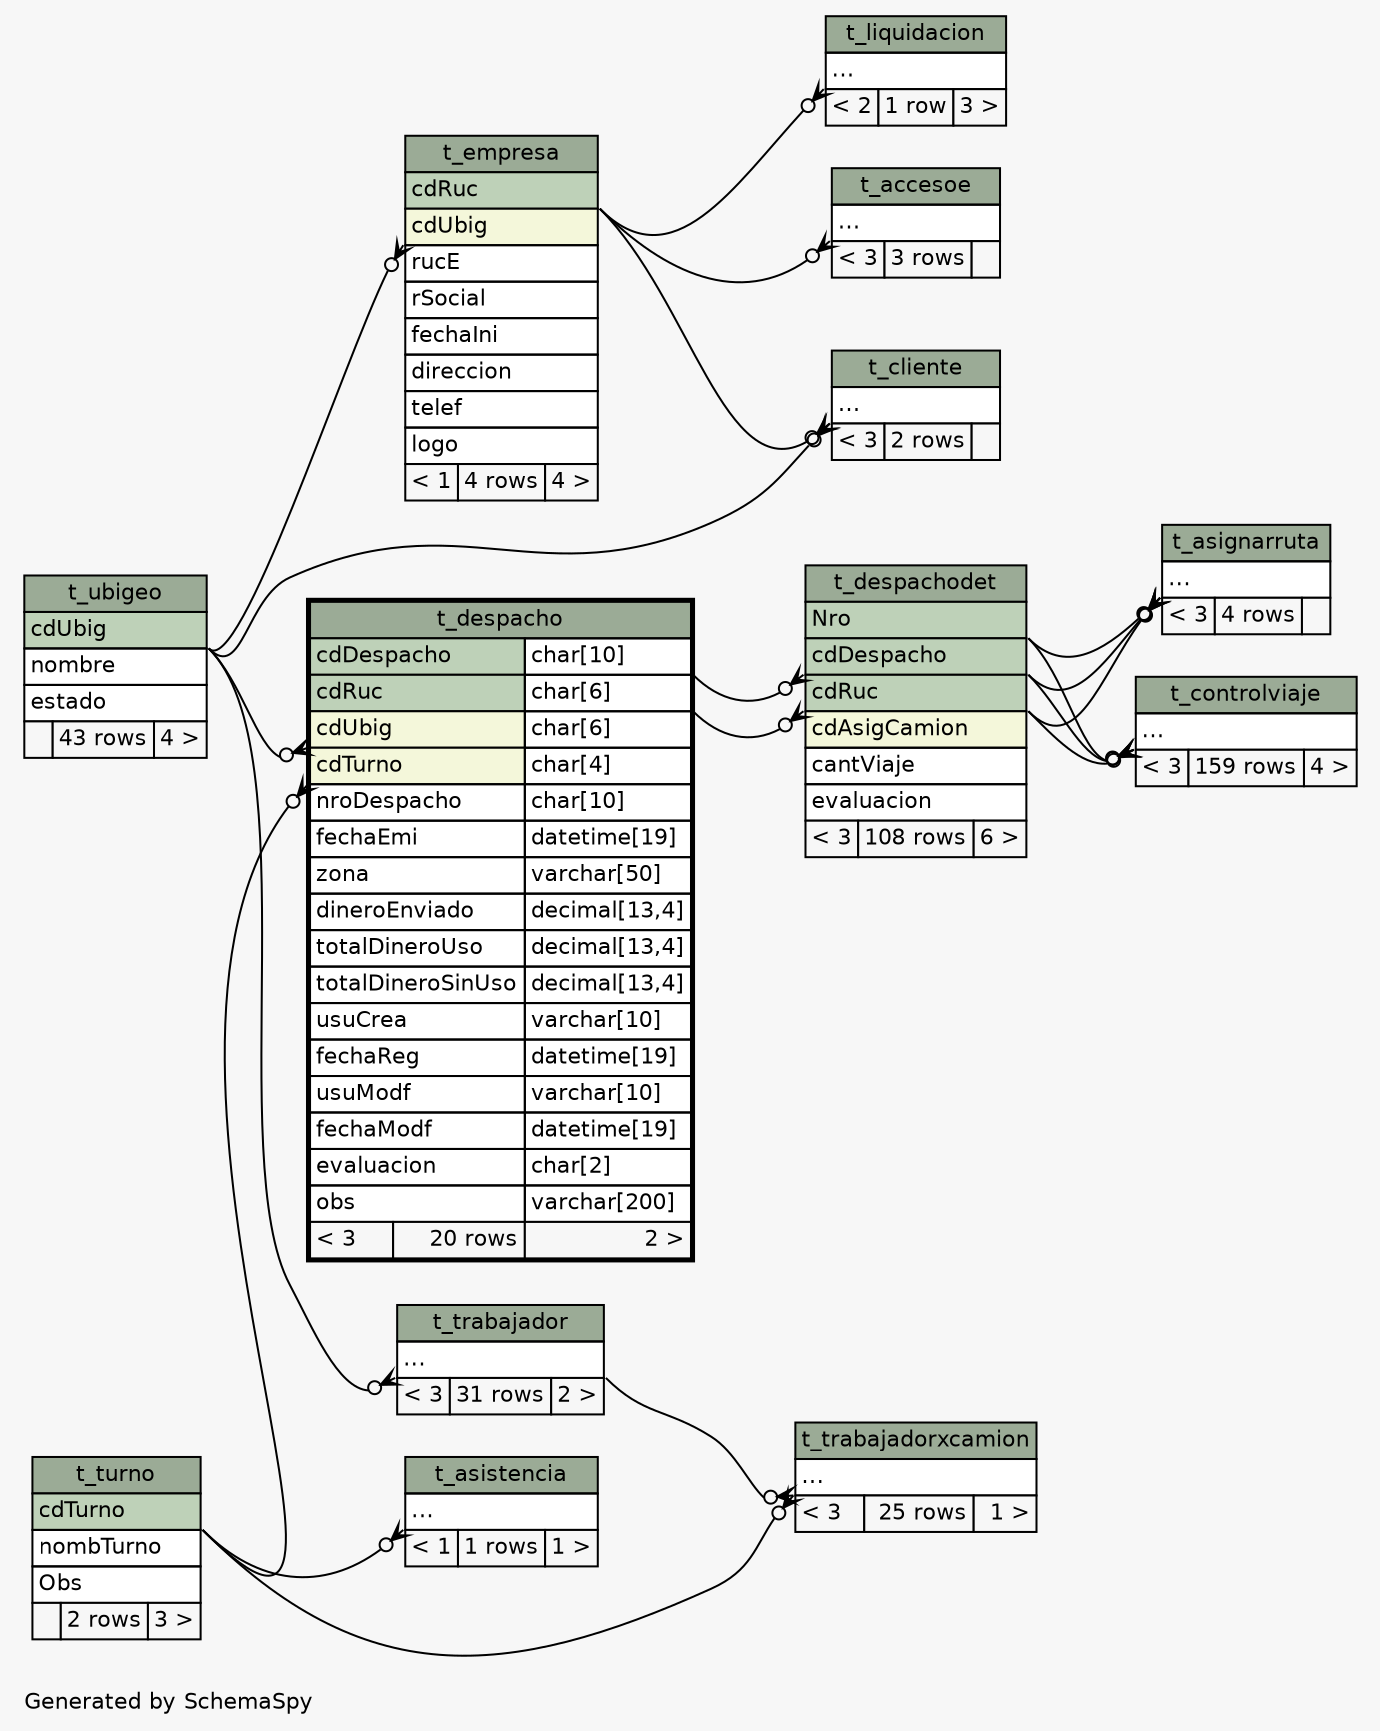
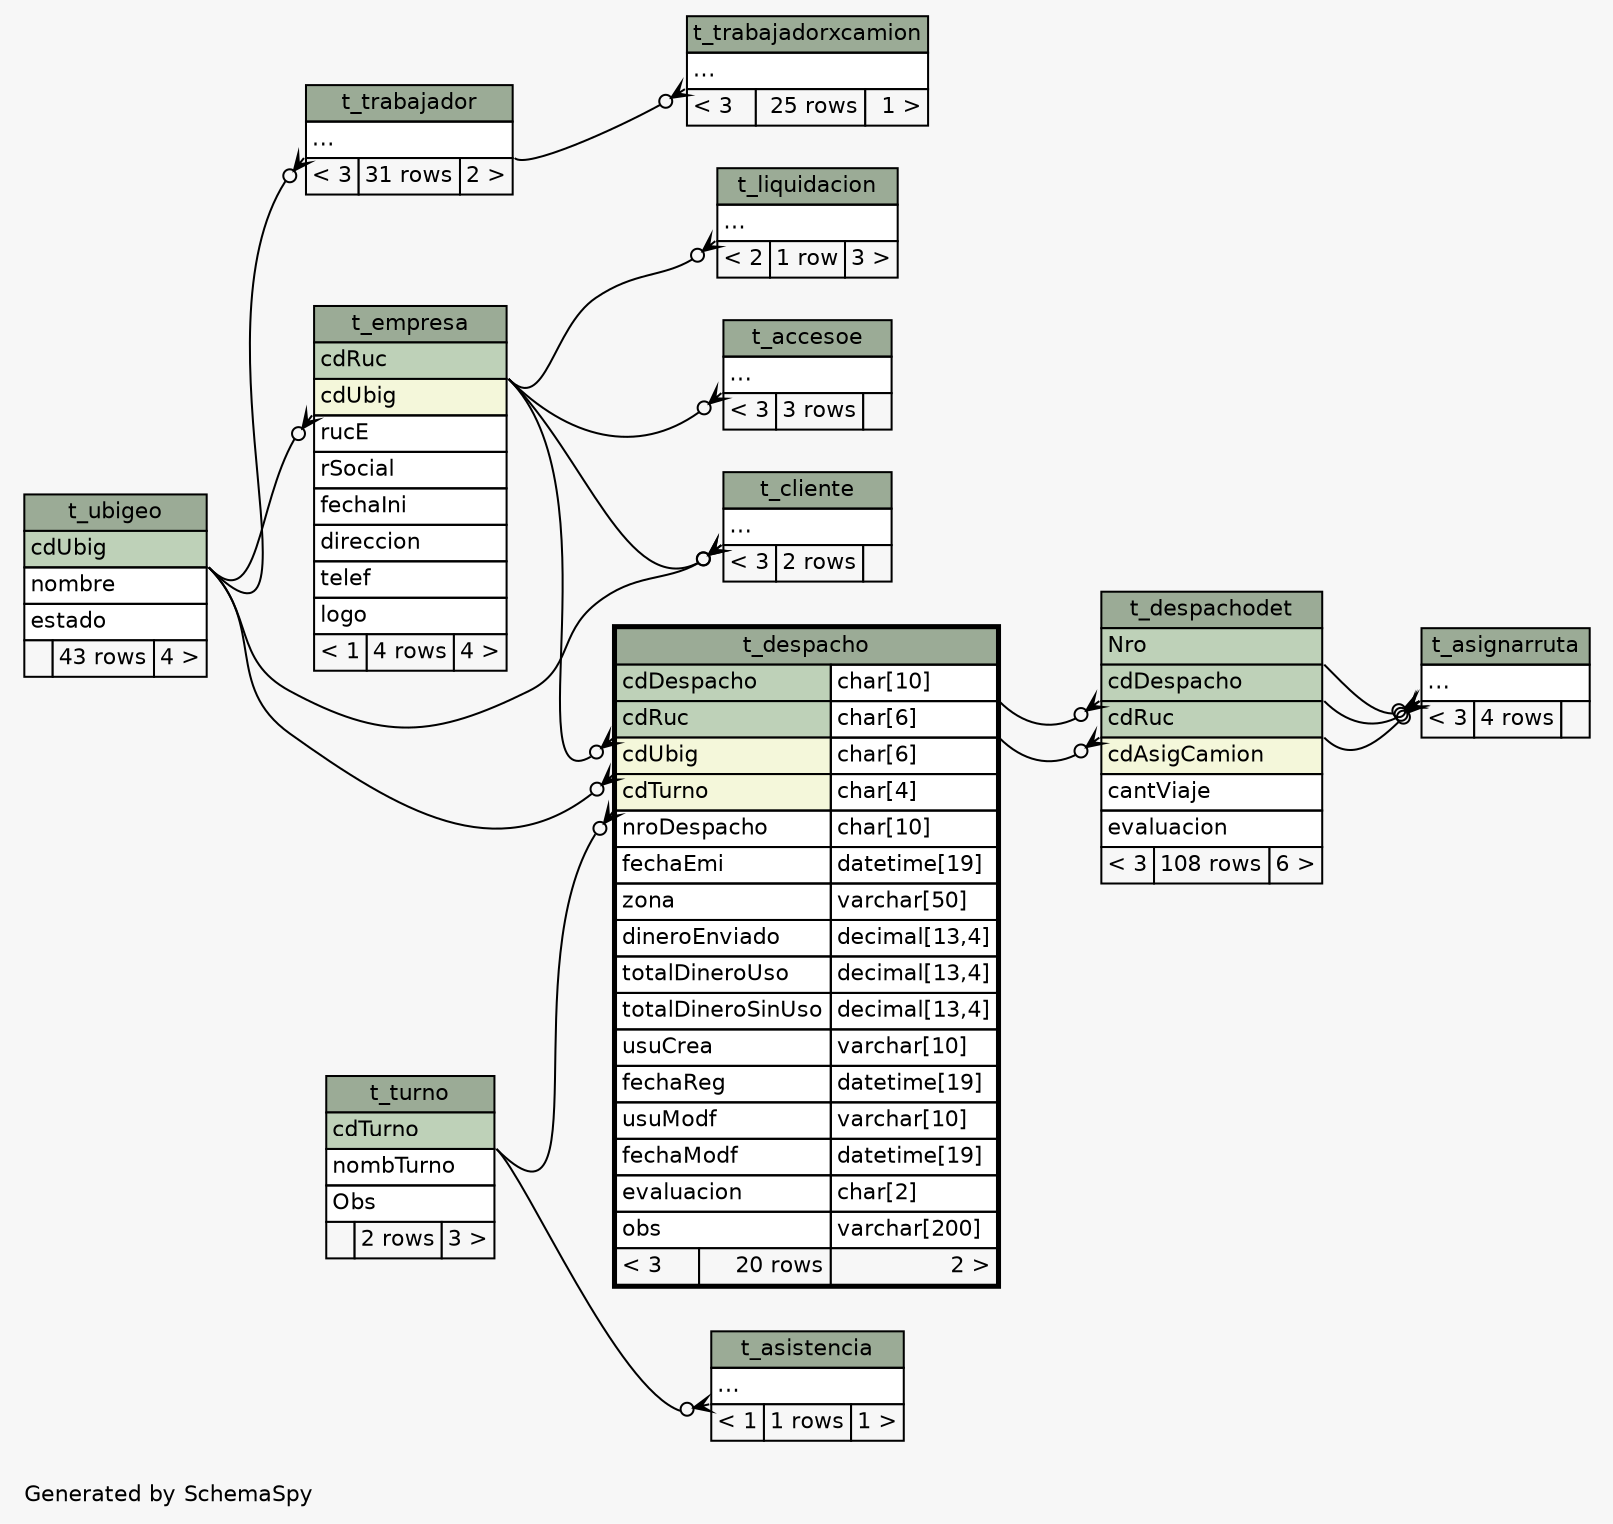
edge "t_empresa" -> "t_despacho": added
node "t_controlviaje": removed
edge "t_turno" -> "t_trabajadorxcamion": removed
